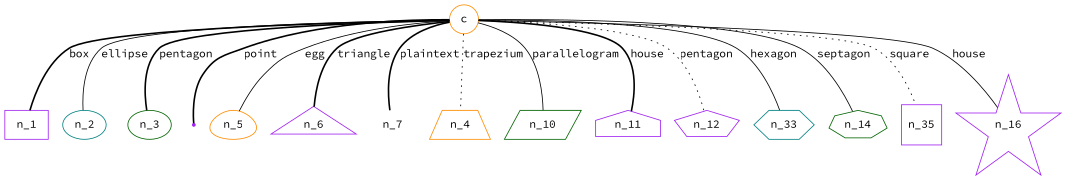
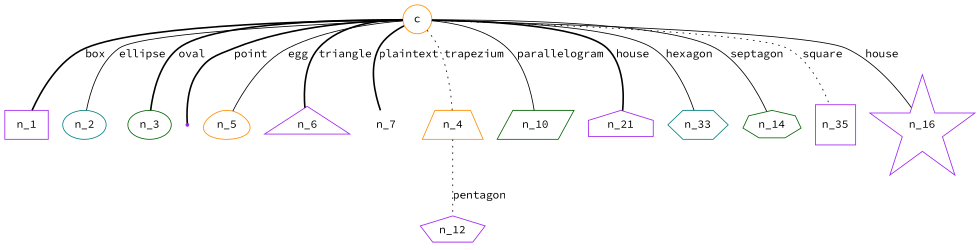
edge "c" -- "n_12": now "n_4" -- "n_12"
edge "c" -- "n_3": label "pentagon" -> "oval"
node "n_11": label "n_11" -> "n_21"
